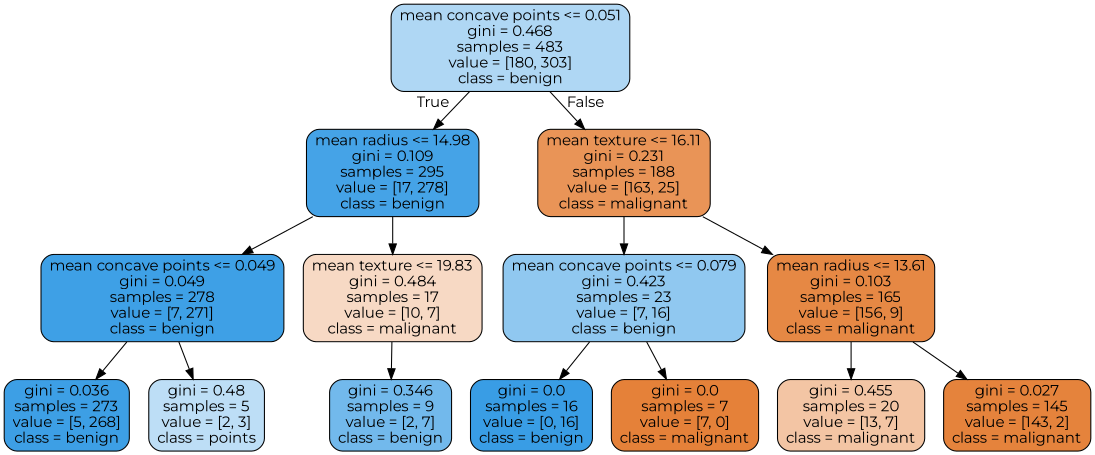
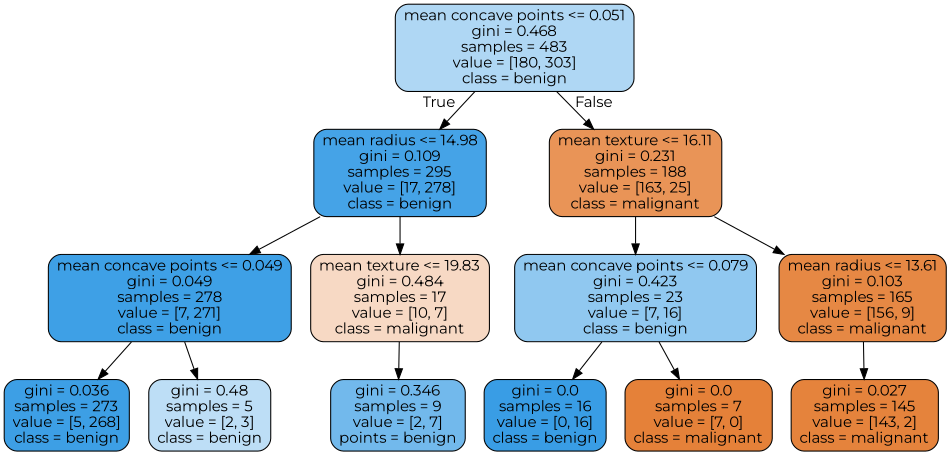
node "gini = 0.48 samples = 5 value = [2, 3] class = points": label "gini = 0.48 samples = 5 value = [2, 3] class = points" -> "gini = 0.48 samples = 5 value = [2, 3] class = benign"
node "gini = 0.346 samples = 9 value = [2, 7] class = benign": label "gini = 0.346 samples = 9 value = [2, 7] class = benign" -> "gini = 0.346 samples = 9 value = [2, 7] points = benign"
node "gini = 0.455 samples = 20 value = [13, 7] class = malignant": removed
